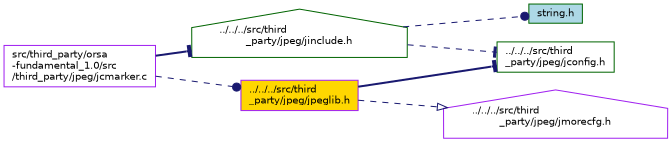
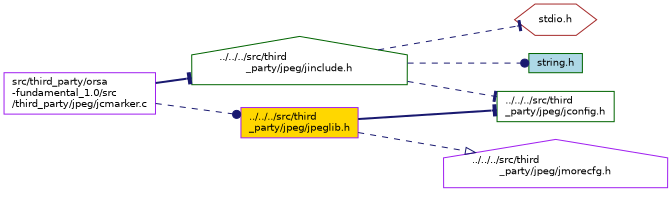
node "stdio.h": added
